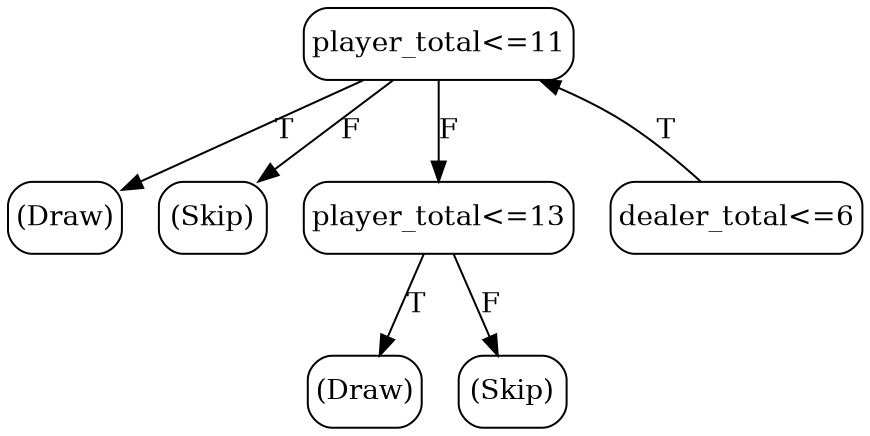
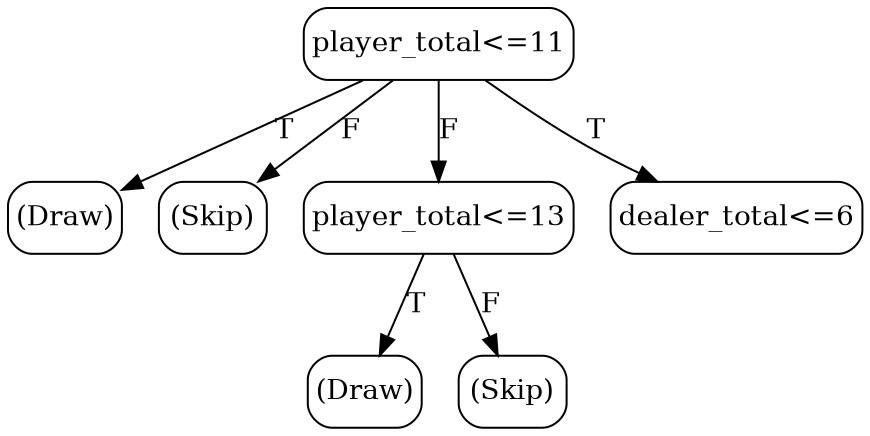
edge "dealer_total<=6" -> "player_total<=11": reversed
